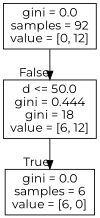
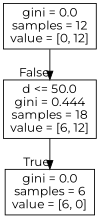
node "gini = 0.0 samples = 92 value = [0, 12]": label "gini = 0.0 samples = 92 value = [0, 12]" -> "gini = 0.0 samples = 12 value = [0, 12]"
node "d <= 50.0 gini = 0.444 gini = 18 value = [6, 12]": label "d <= 50.0 gini = 0.444 gini = 18 value = [6, 12]" -> "d <= 50.0 gini = 0.444 samples = 18 value = [6, 12]"
